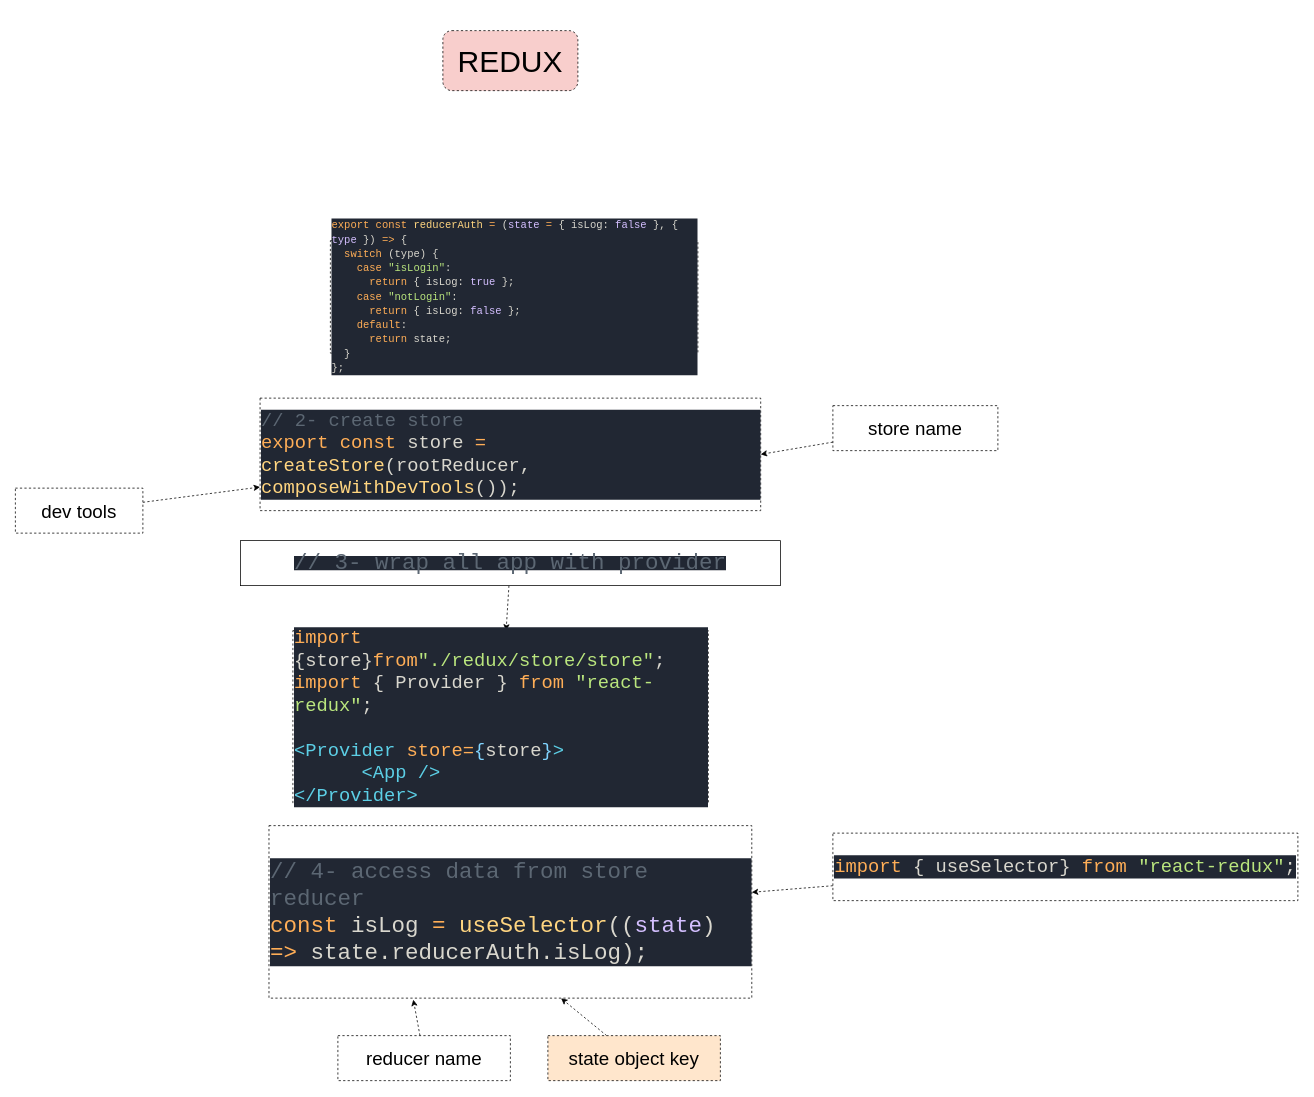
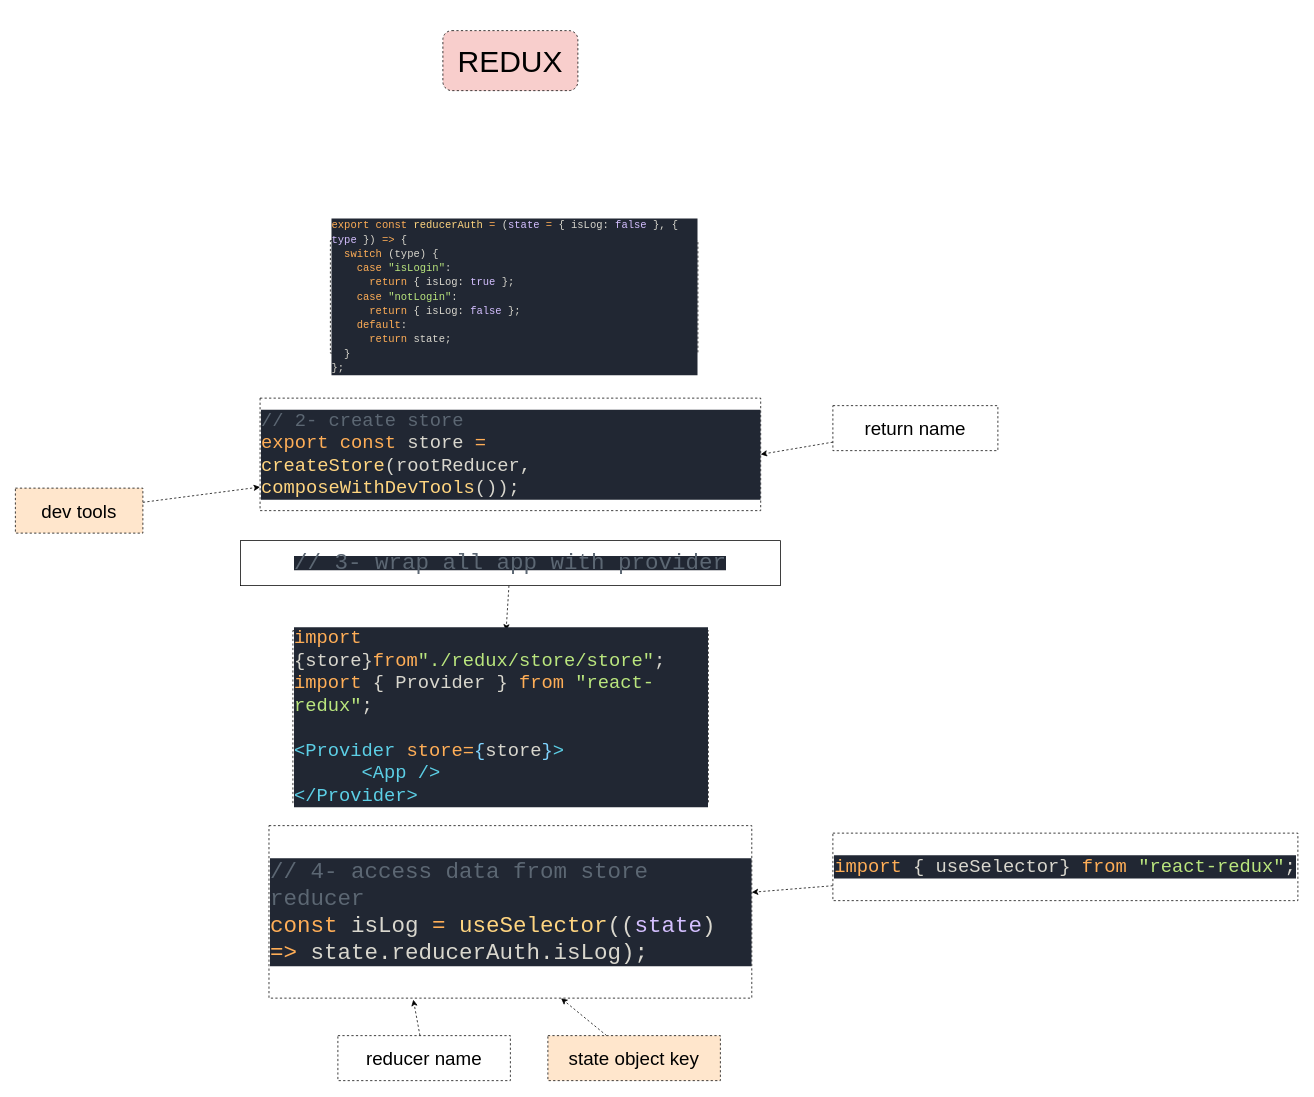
node "store name": label "store name" -> "return name"
node "dev tools": fillcolor #ffffff -> #ffe6cc
